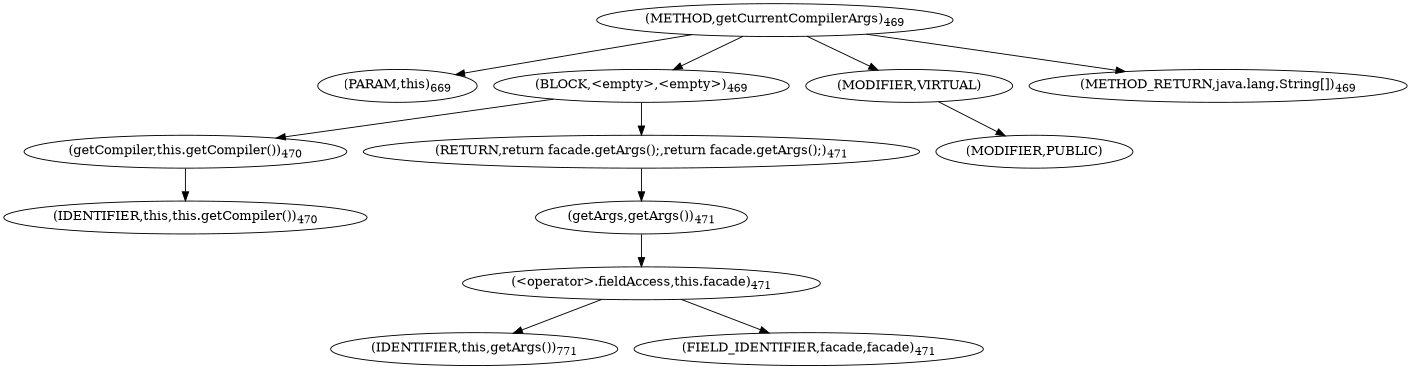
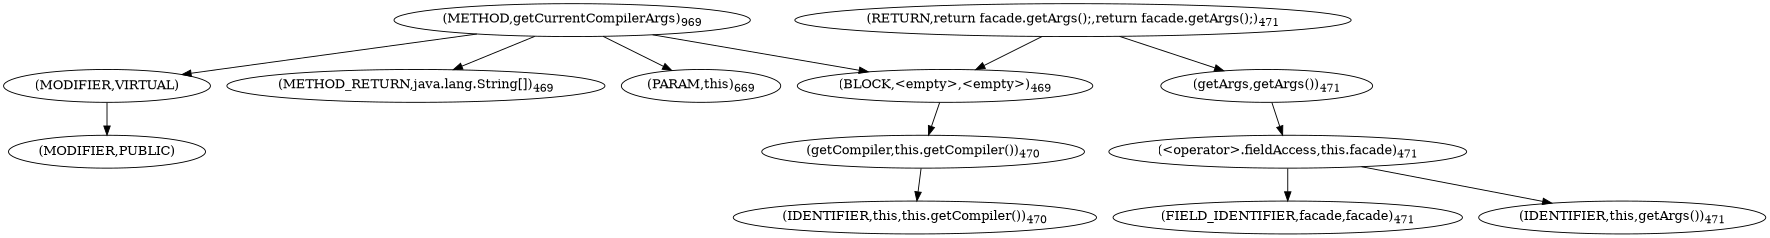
node "(METHOD,getCurrentCompilerArgs)": text "469" -> "969"
edge "(BLOCK,<empty>,<empty>)" -> "(RETURN,return facade.getArgs();,return facade.getArgs();)": reversed
node "(IDENTIFIER,this,getArgs())": text "771" -> "471"
